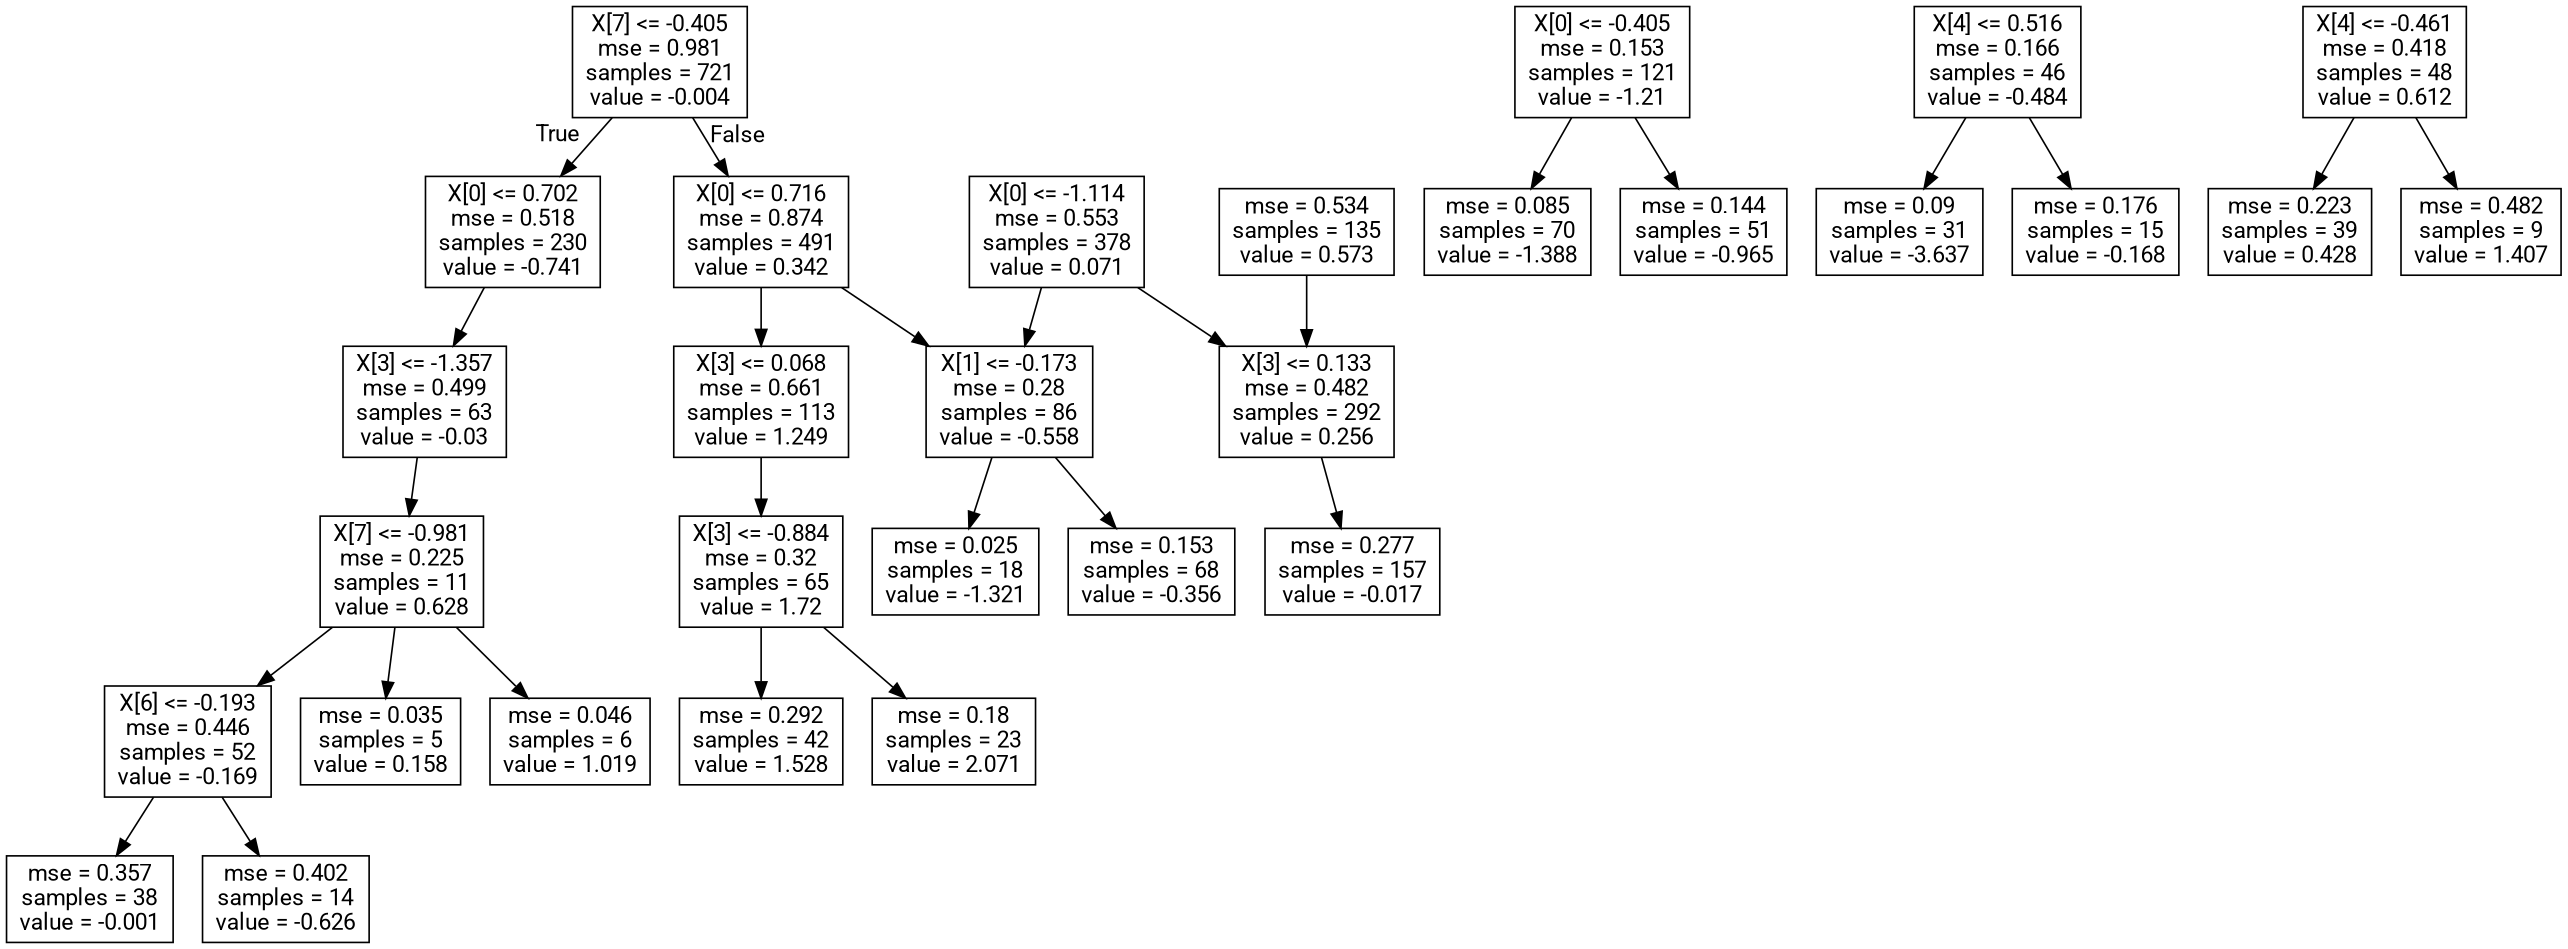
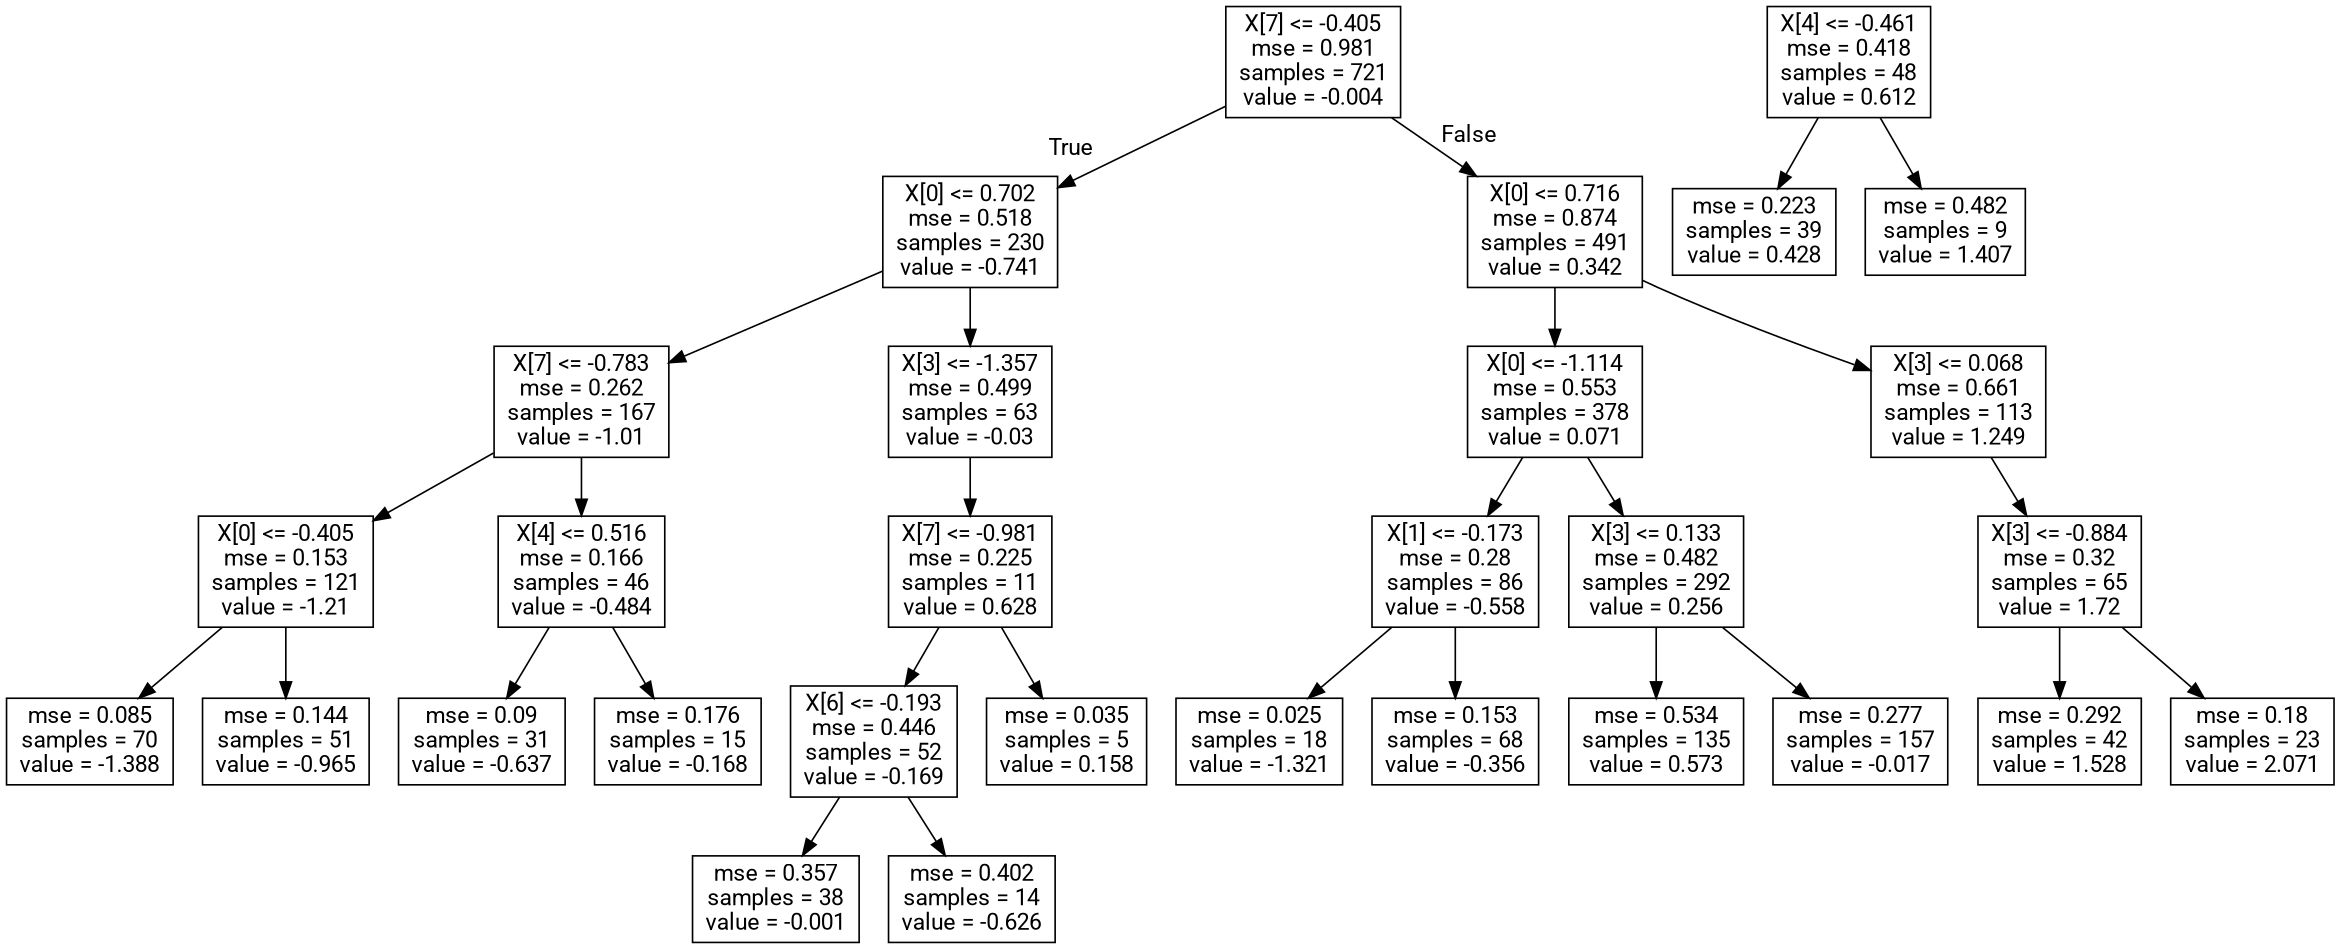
node "mse = 0.09 samples = 31 value = -3.637": label "mse = 0.09 samples = 31 value = -3.637" -> "mse = 0.09 samples = 31 value = -0.637"
edge "mse = 0.534 samples = 135 value = 0.573" -> "X[3] <= 0.133 mse = 0.482 samples = 292 value = 0.256": reversed
edge "X[0] <= 0.716 mse = 0.874 samples = 491 value = 0.342" -> "X[1] <= -0.173 mse = 0.28 samples = 86 value = -0.558": now "X[0] <= 0.716 mse = 0.874 samples = 491 value = 0.342" -> "X[0] <= -1.114 mse = 0.553 samples = 378 value = 0.071"
node "X[7] <= -0.783 mse = 0.262 samples = 167 value = -1.01": added
node "mse = 0.046 samples = 6 value = 1.019": removed
